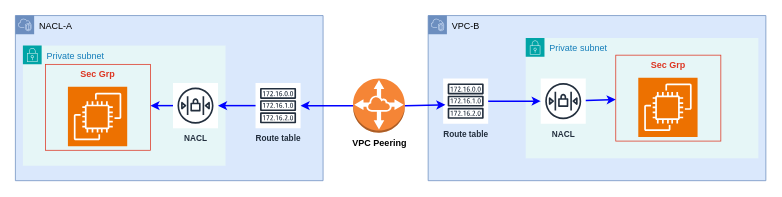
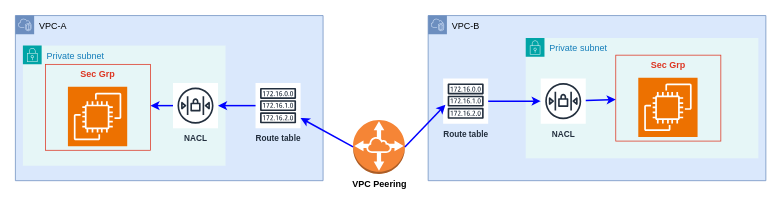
node "NACL-A": label "NACL-A" -> "VPC-A"
node "VPC Peering": moved (379, 105) -> (379, 147)
